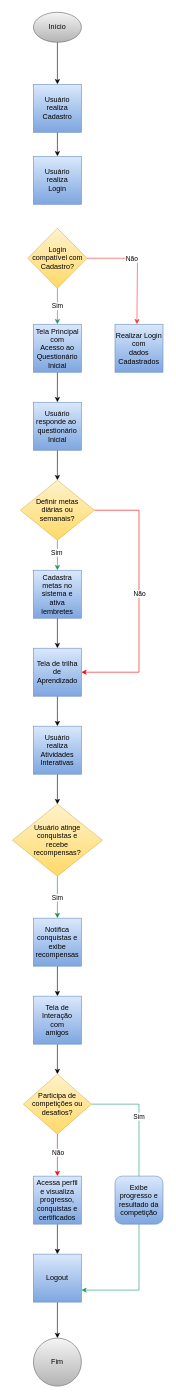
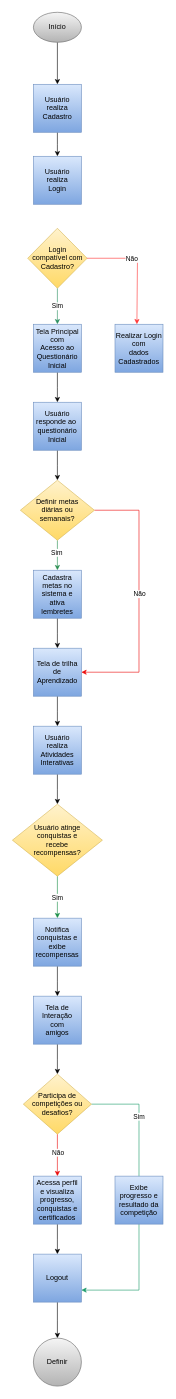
node "Exibe progresso e resultado da competição": shape rounded rectangle -> rectangle
node "Fim": label "Fim" -> "Definir"
